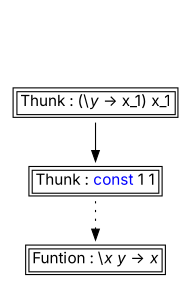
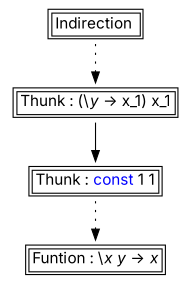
node "Indirection": added
